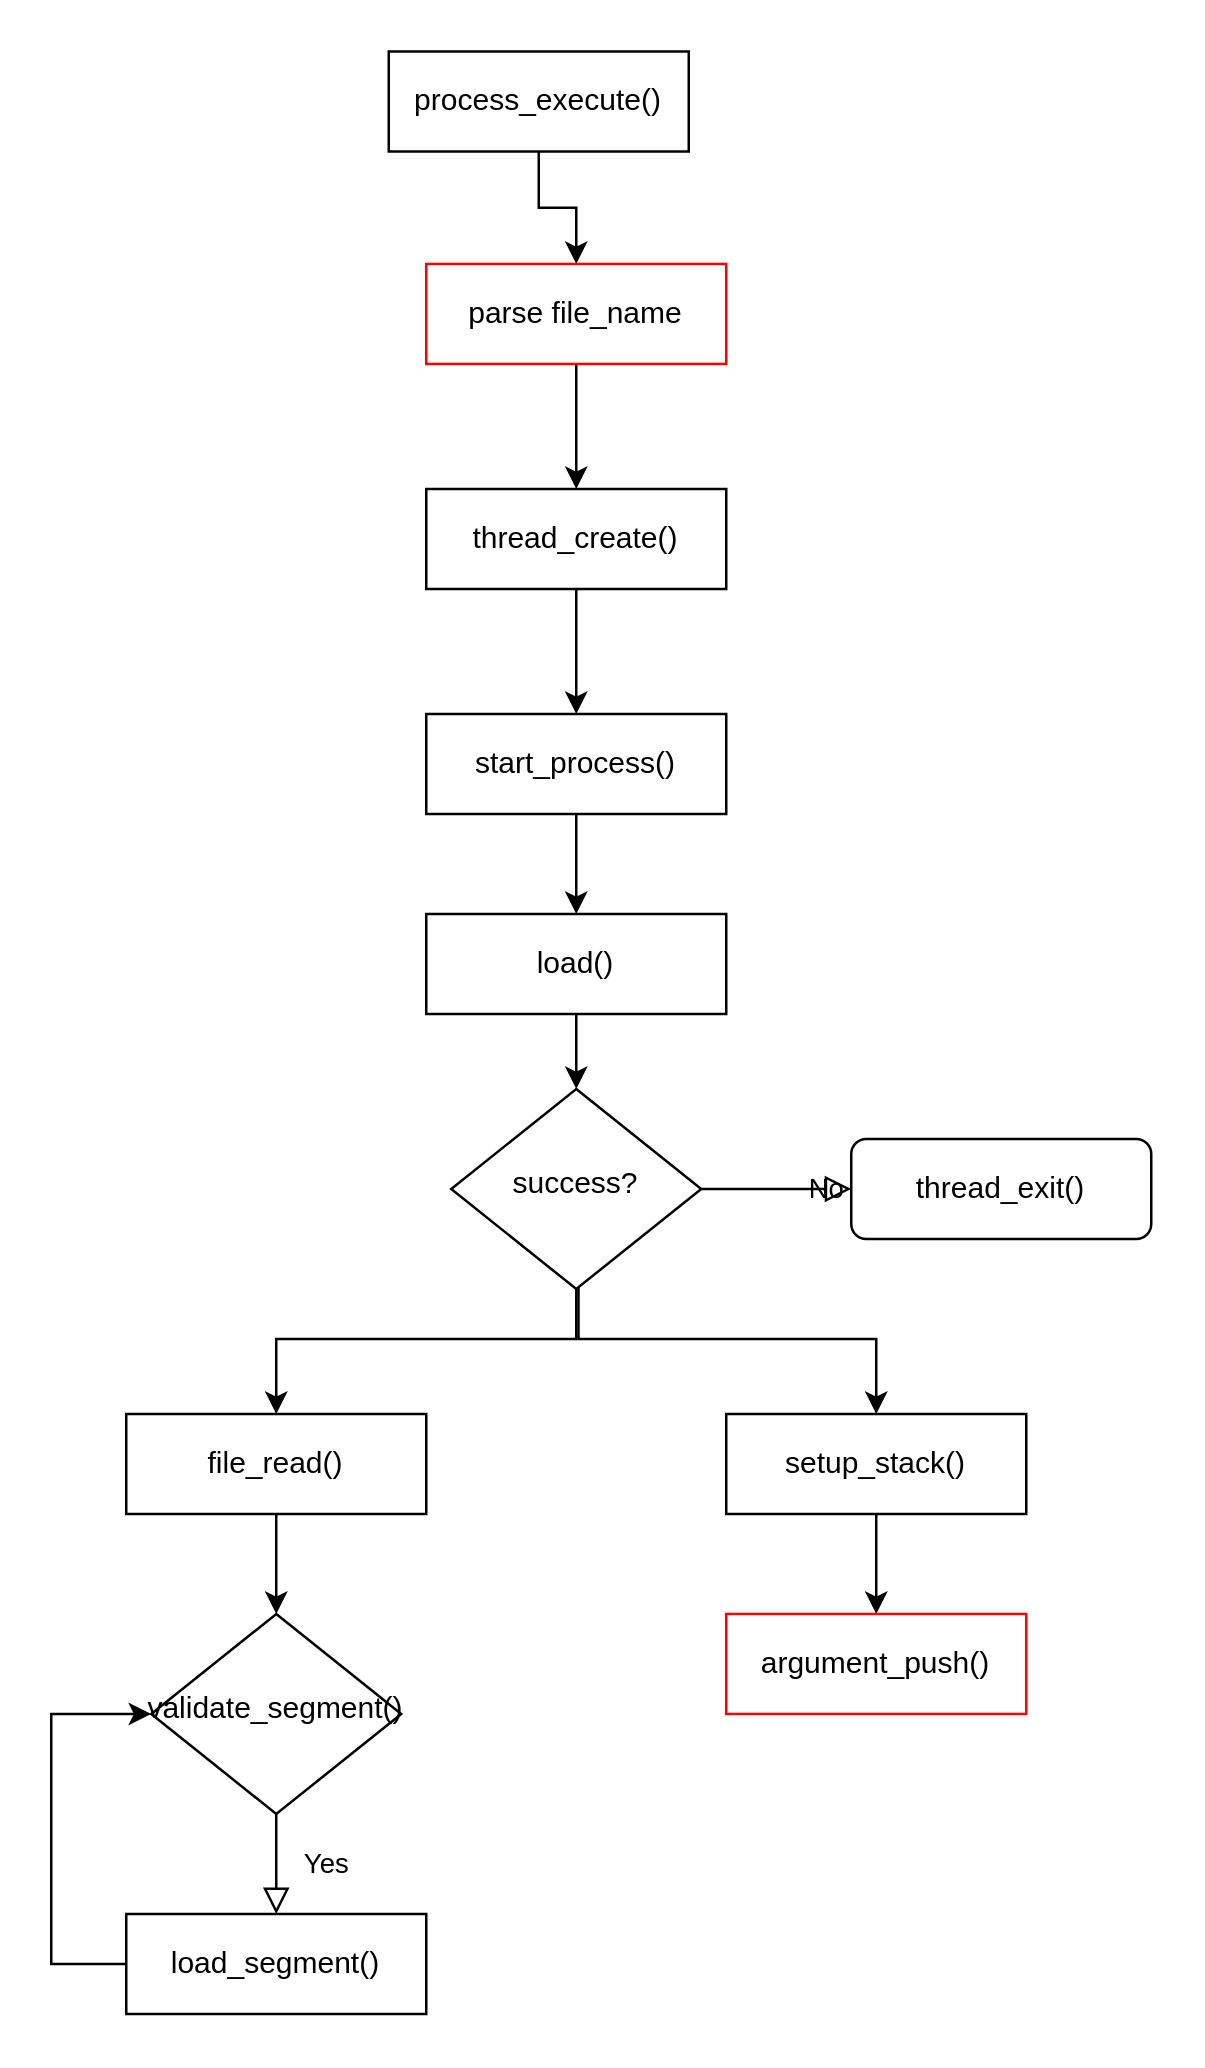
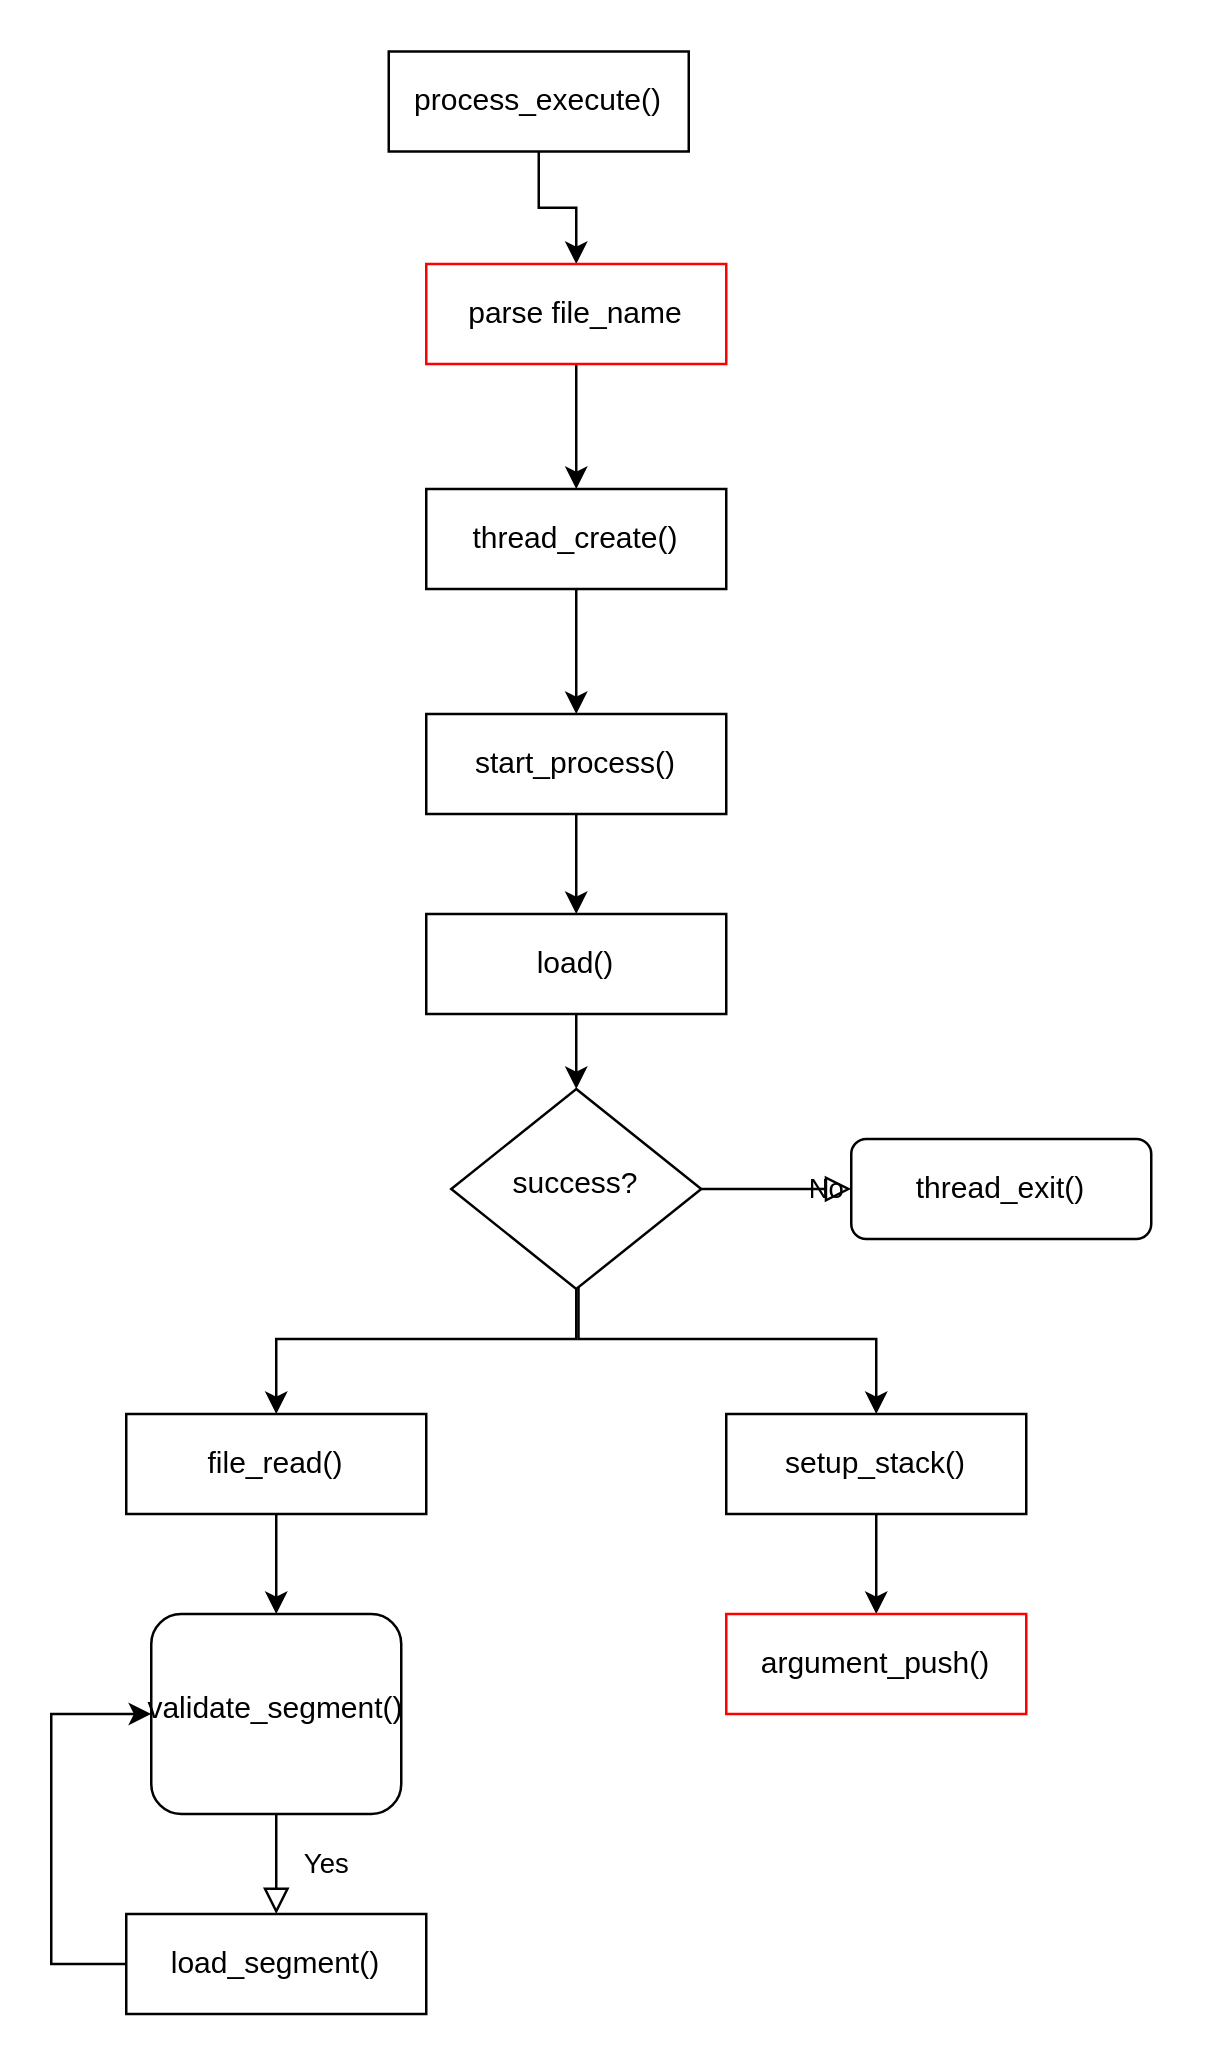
node "validate_segment()": shape diamond -> rounded rectangle
